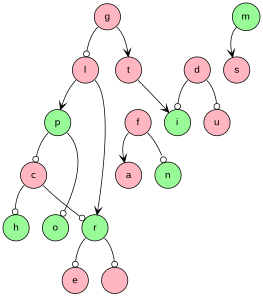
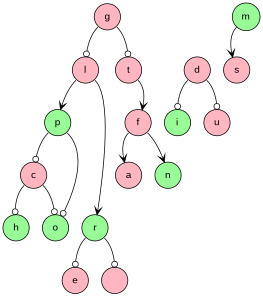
edge "g" -> "t": arrowhead vee -> odot
edge "t" -> "i": now "t" -> "f"
edge "f" -> "n": arrowhead odot -> vee
edge "c" -> "r": now "c" -> "o"
